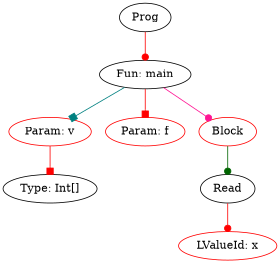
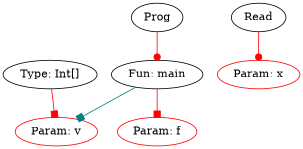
node "Block": removed
edge "Param: v" -> "Type: Int[]": reversed
node "LValueId: x": label "LValueId: x" -> "Param: x"
